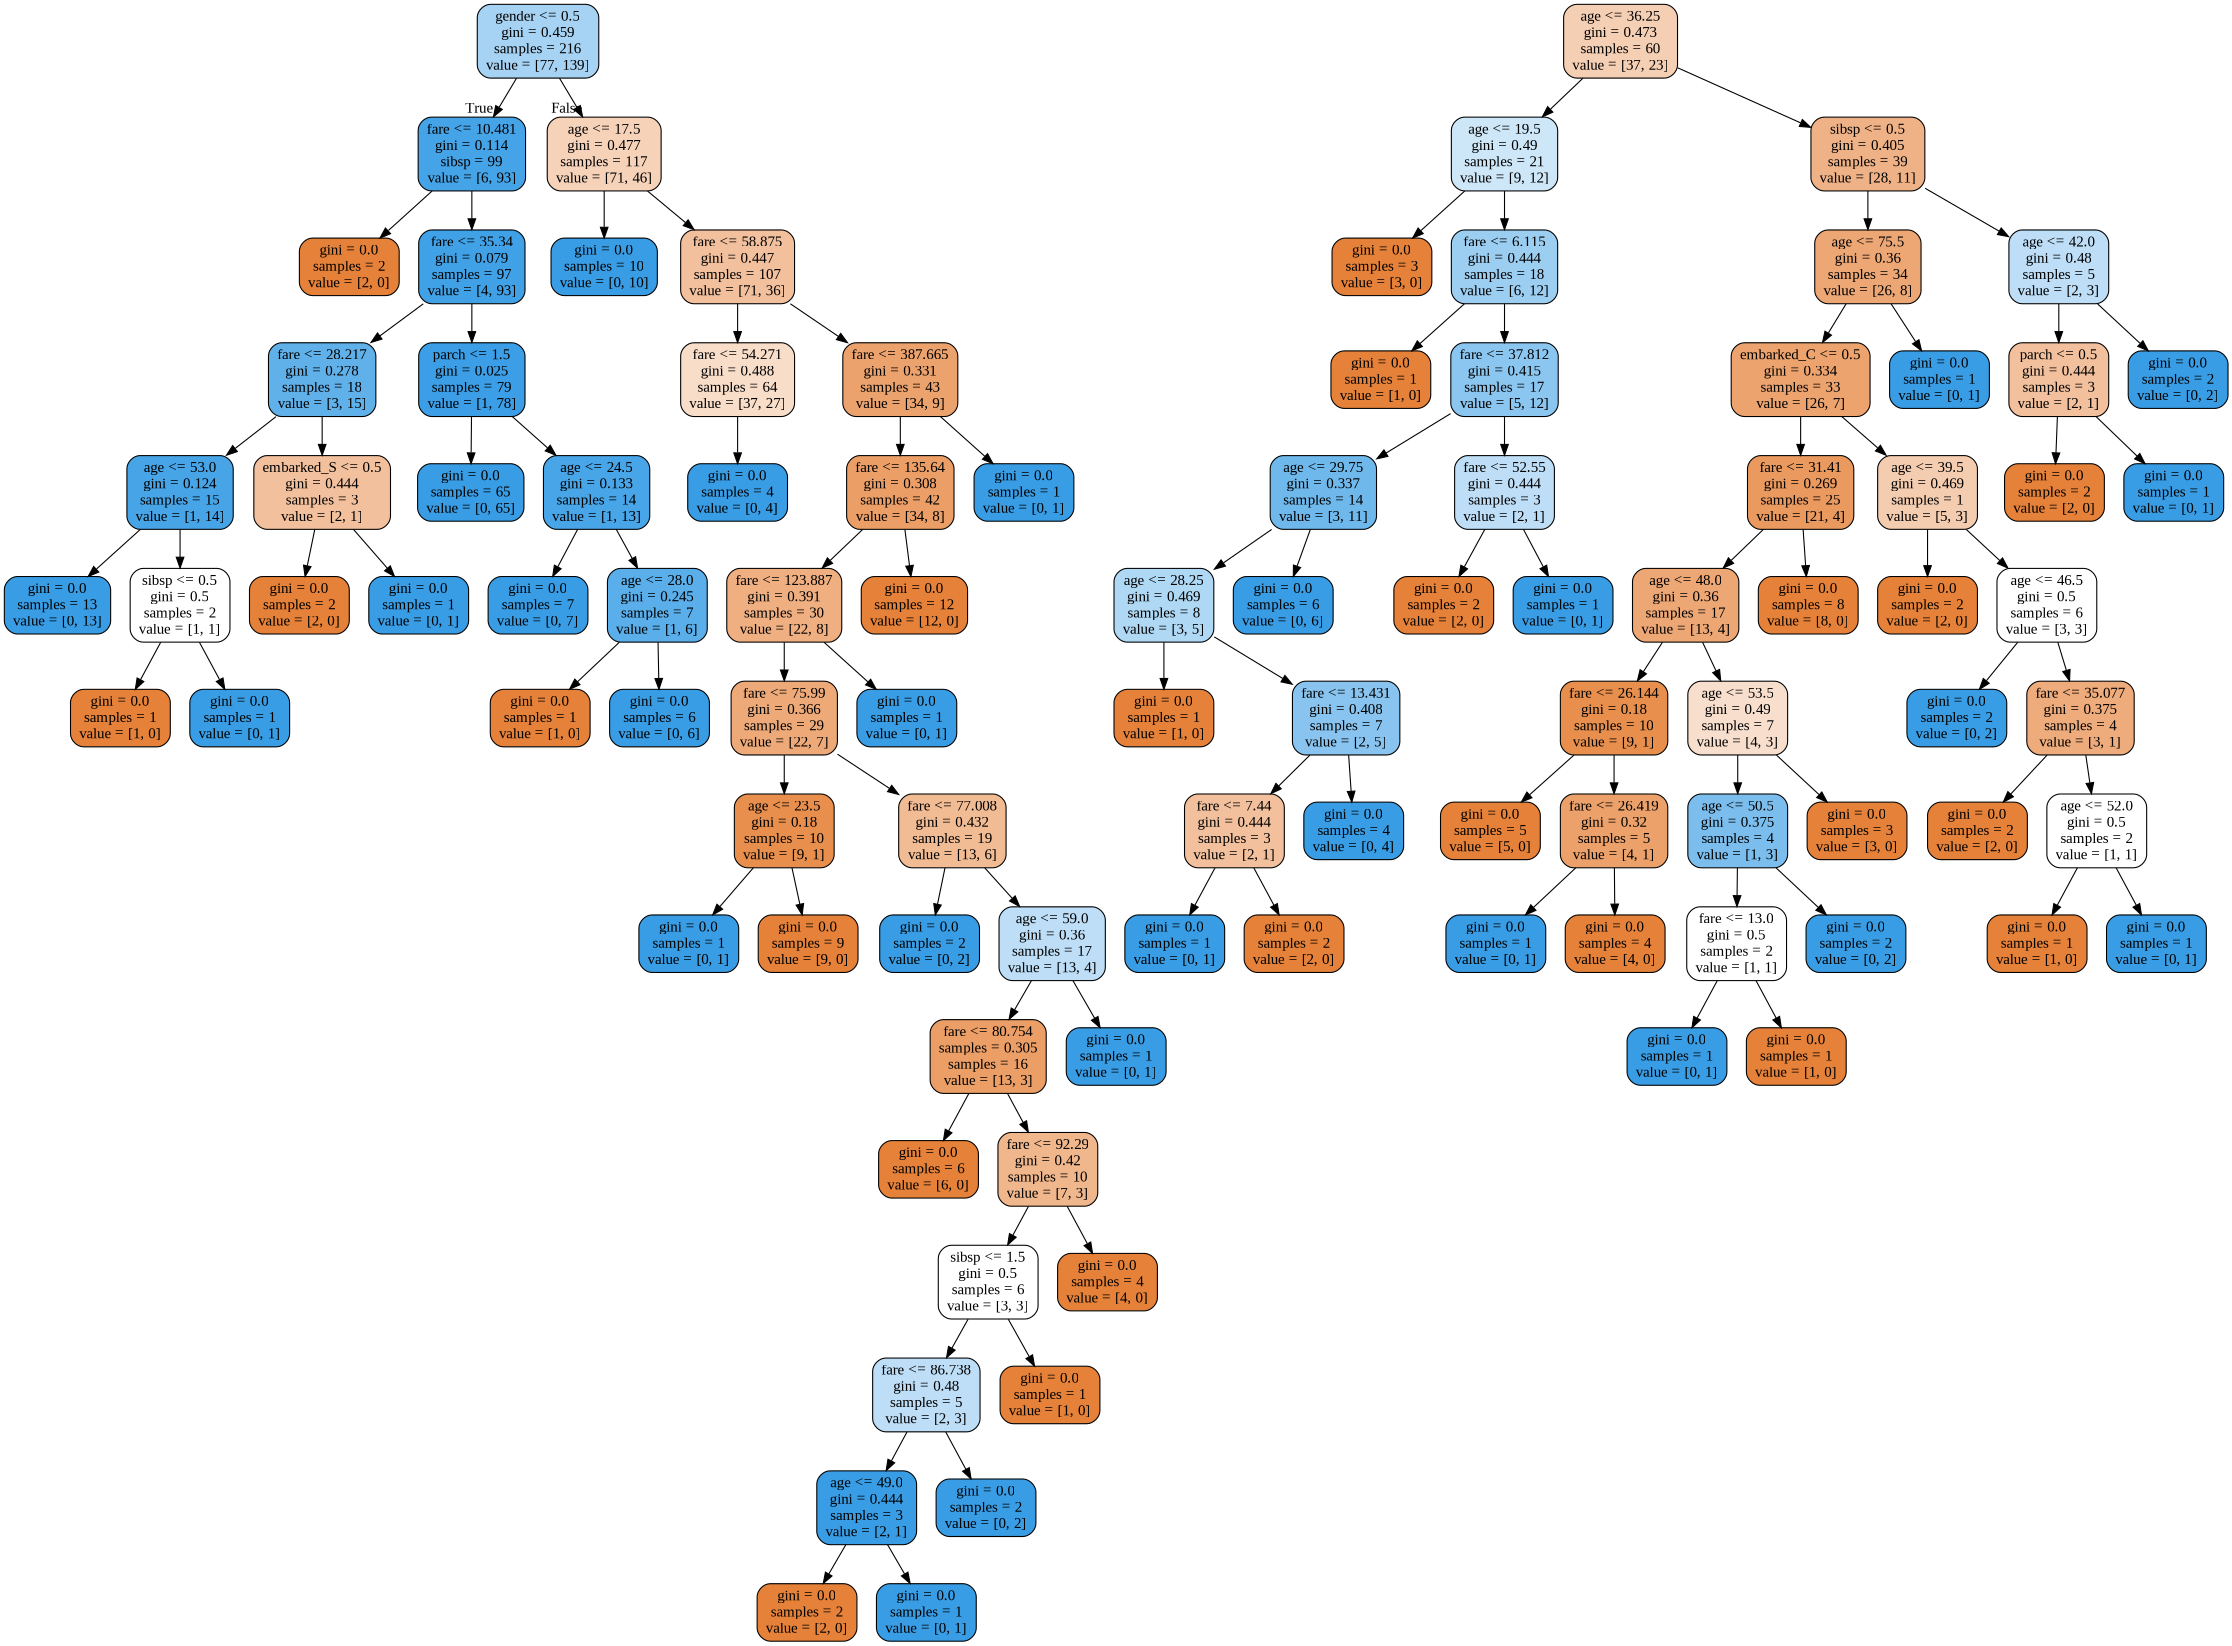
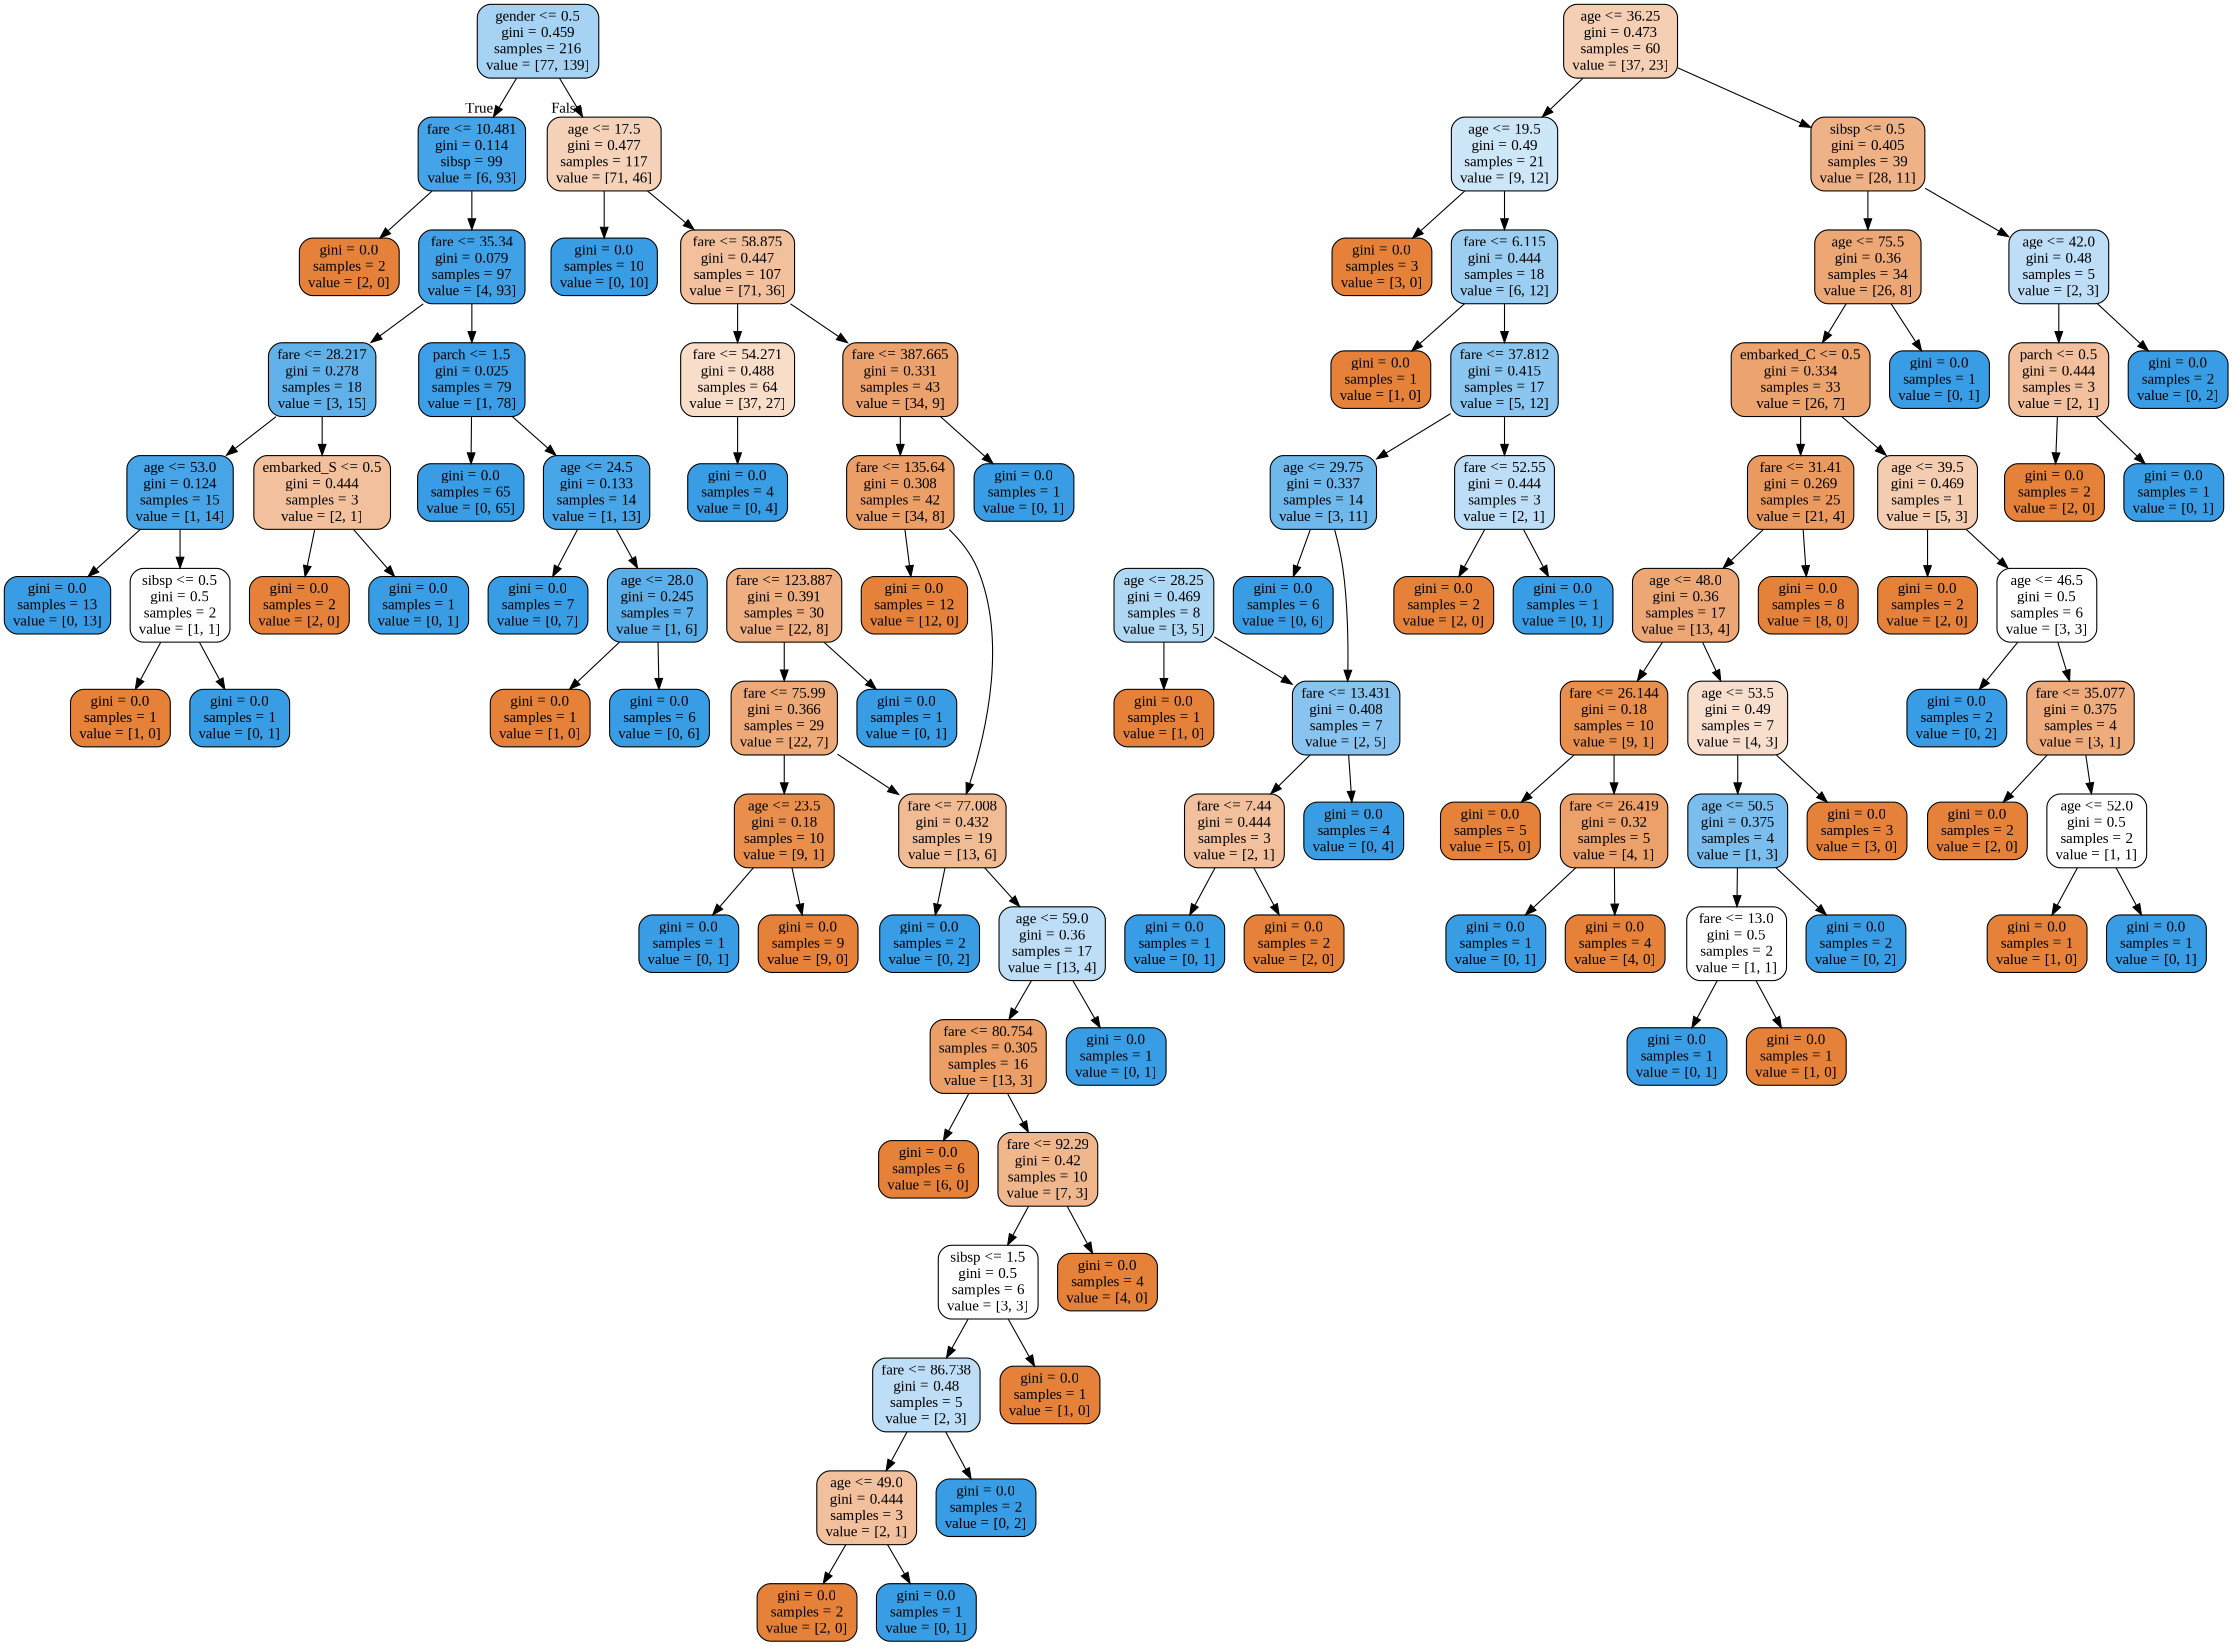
edge "fare <= 135.64 gini = 0.308 samples = 42 value = [34, 8]" -> "fare <= 123.887 gini = 0.391 samples = 30 value = [22, 8]": now "fare <= 135.64 gini = 0.308 samples = 42 value = [34, 8]" -> "fare <= 77.008 gini = 0.432 samples = 19 value = [13, 6]"
edge "age <= 29.75 gini = 0.337 samples = 14 value = [3, 11]" -> "age <= 28.25 gini = 0.469 samples = 8 value = [3, 5]": now "age <= 29.75 gini = 0.337 samples = 14 value = [3, 11]" -> "fare <= 13.431 gini = 0.408 samples = 7 value = [2, 5]"
node "age <= 49.0 gini = 0.444 samples = 3 value = [2, 1]": fillcolor #399de5ff -> #e581397f
